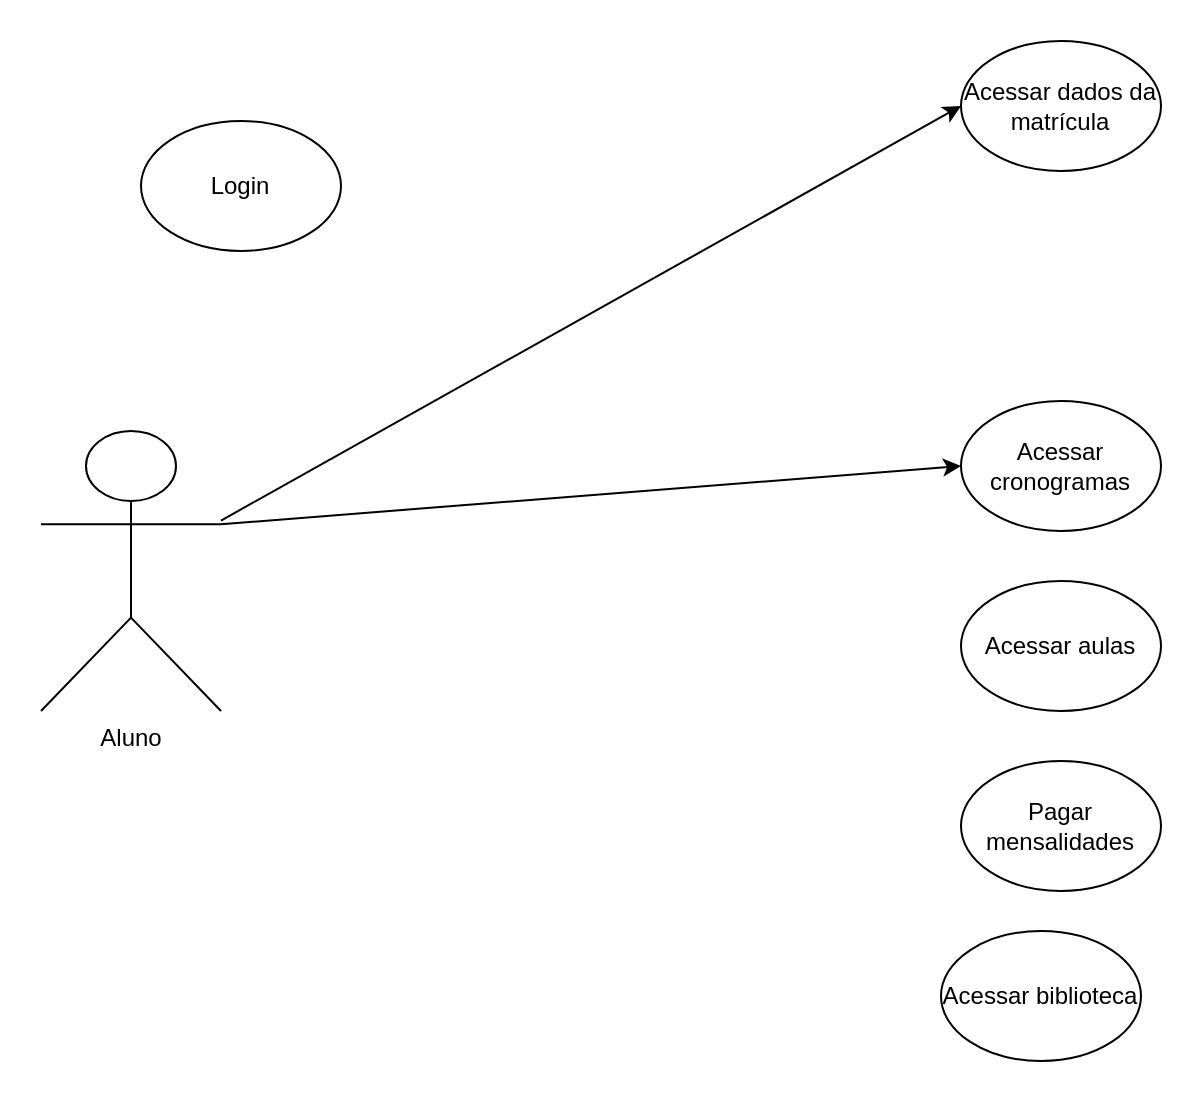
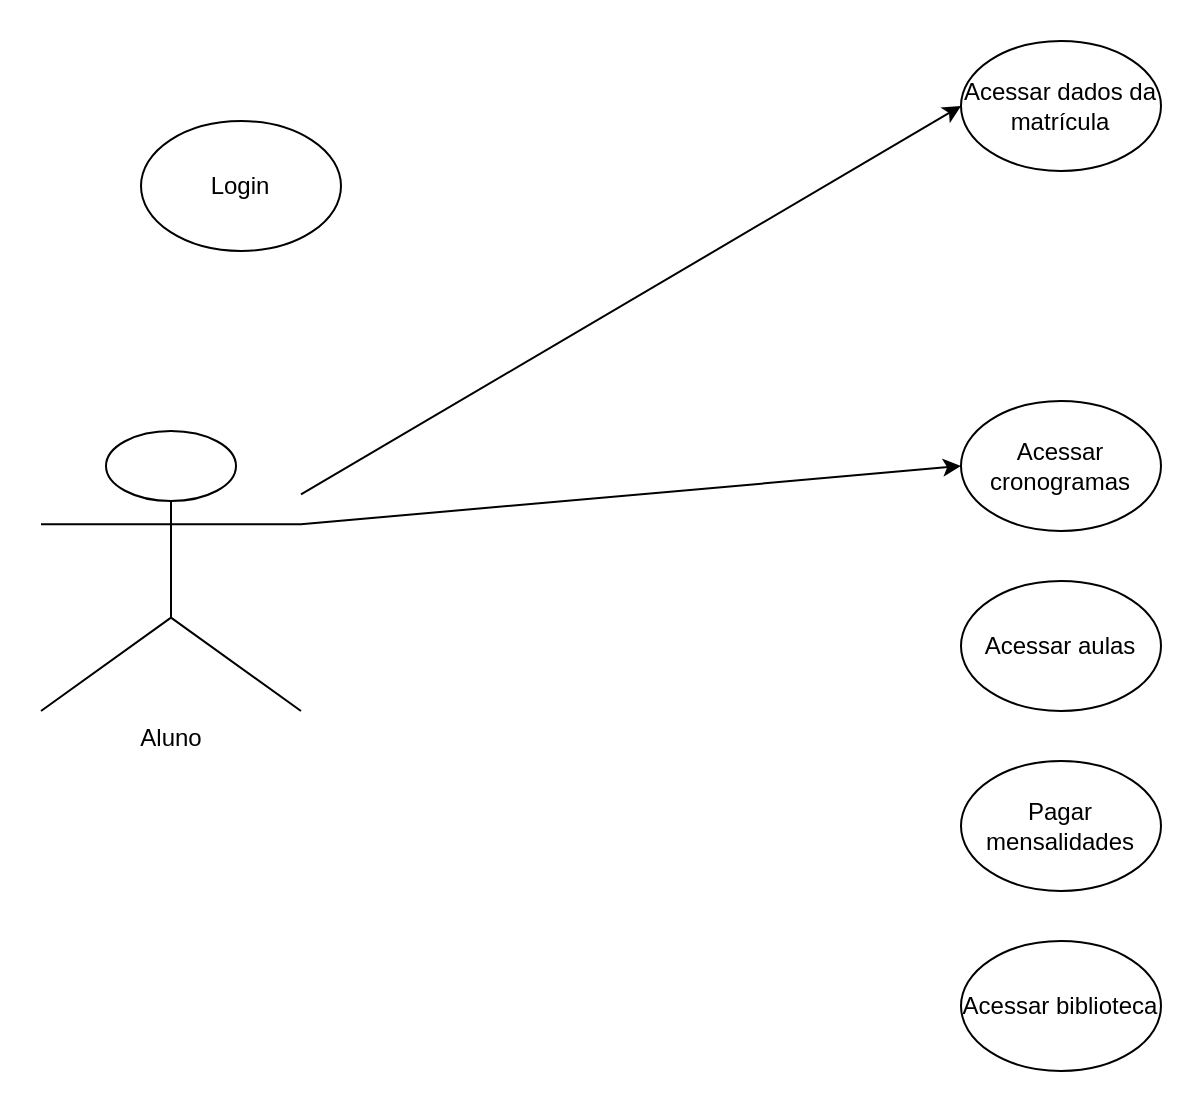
node "Aluno": size 180x280 -> 260x280
node "Acessar biblioteca": moved (1041, 996) -> (1061, 1006)
